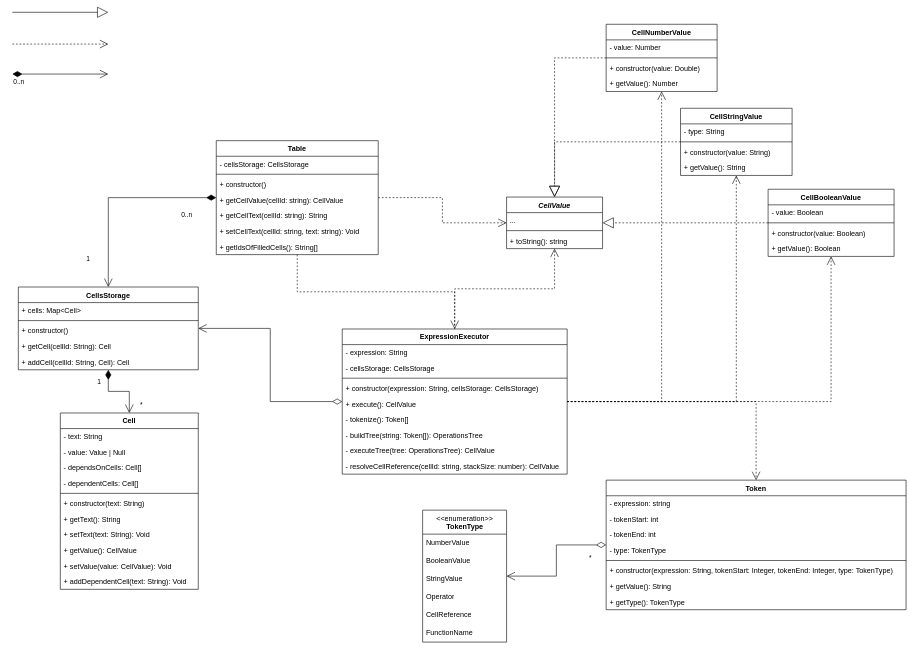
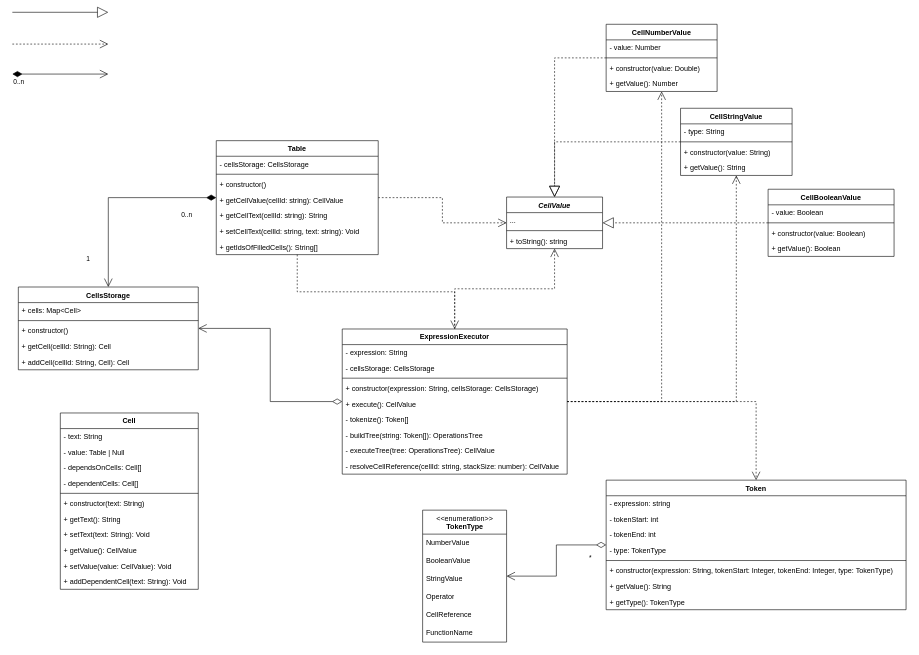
edge "ExpressionExecutor" -> "CellBooleanValue": removed
edge "CellsStorage" -- "Cell": removed, labels "1", "*"
node "- value: Value | Null": label "- value: Value | Null" -> "- value: Table | Null"
